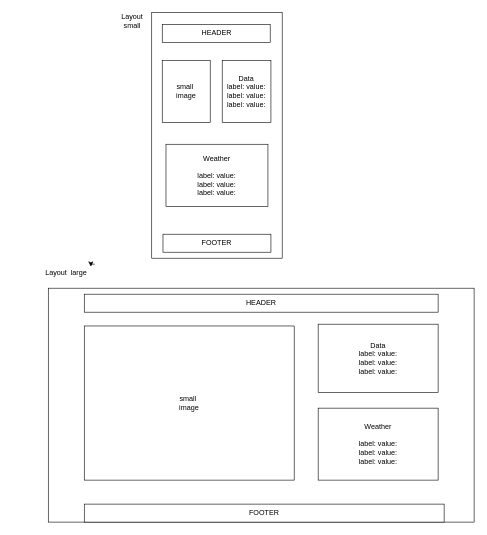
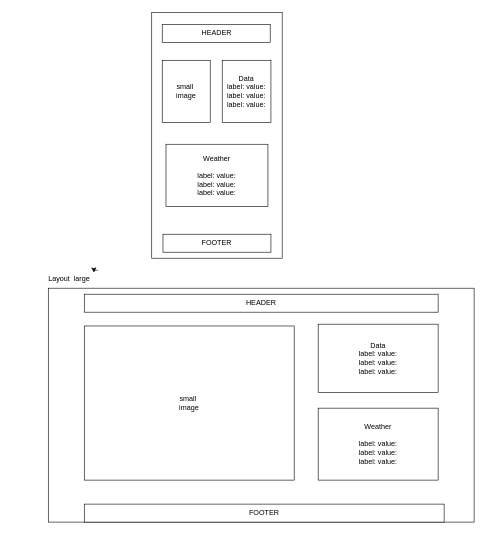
node "Layout small": removed
node "Layout large": moved (66, 273) -> (69, 279)
